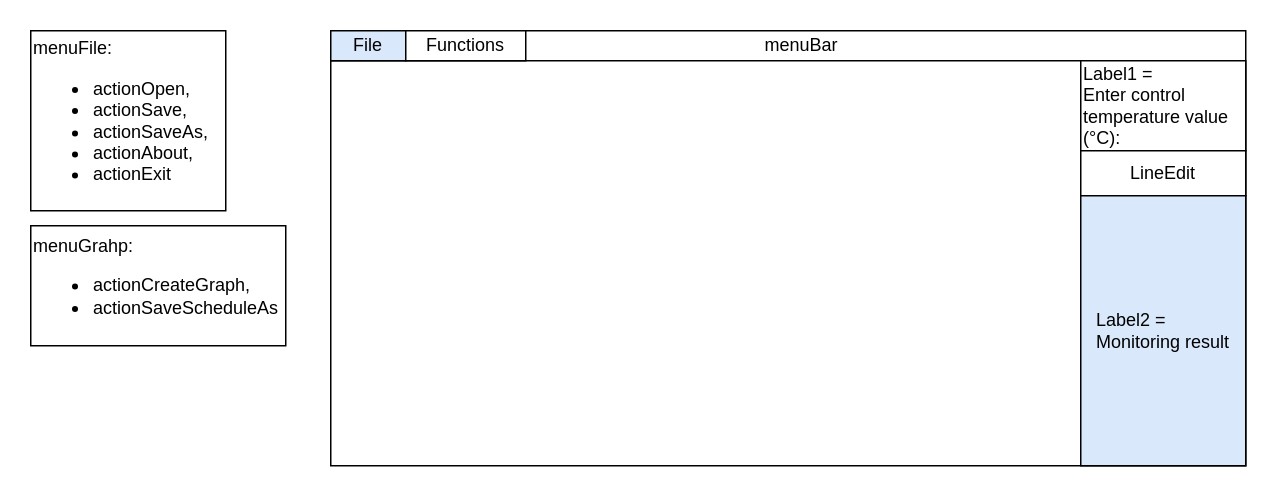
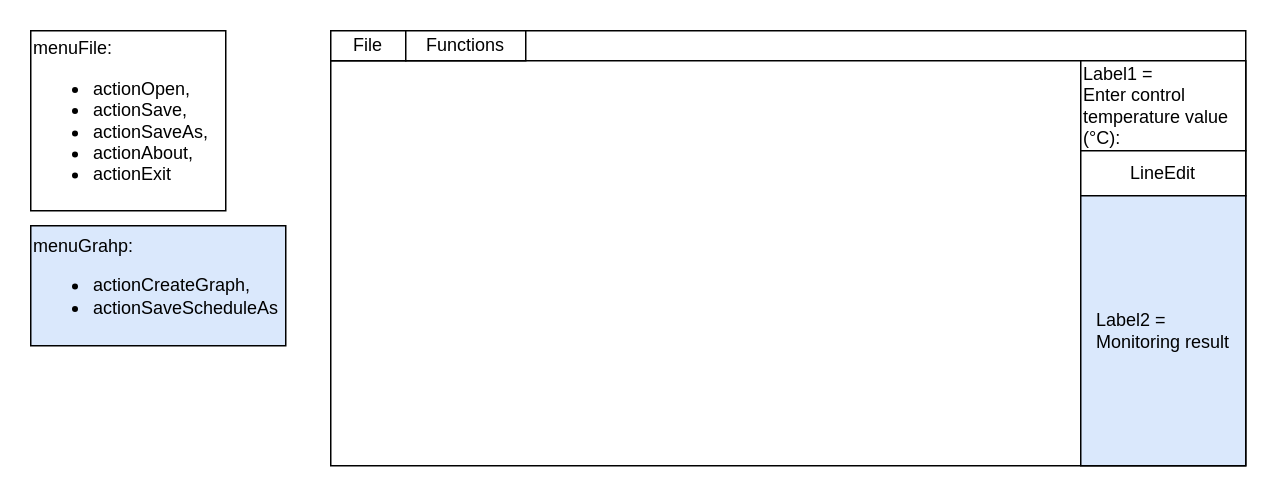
node "File": fillcolor #dae8fc -> #ffffff
node "menuBar": removed
node "menuGrahp: actionCreateGraph, actionSaveScheduleAs": fillcolor #ffffff -> #dae8fc
